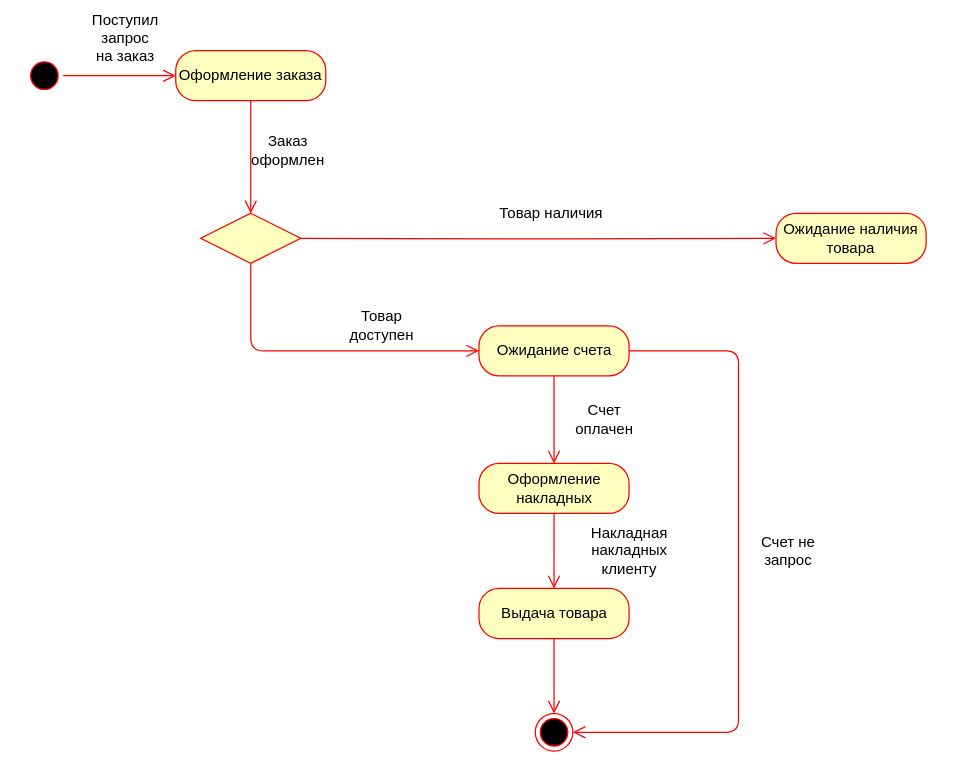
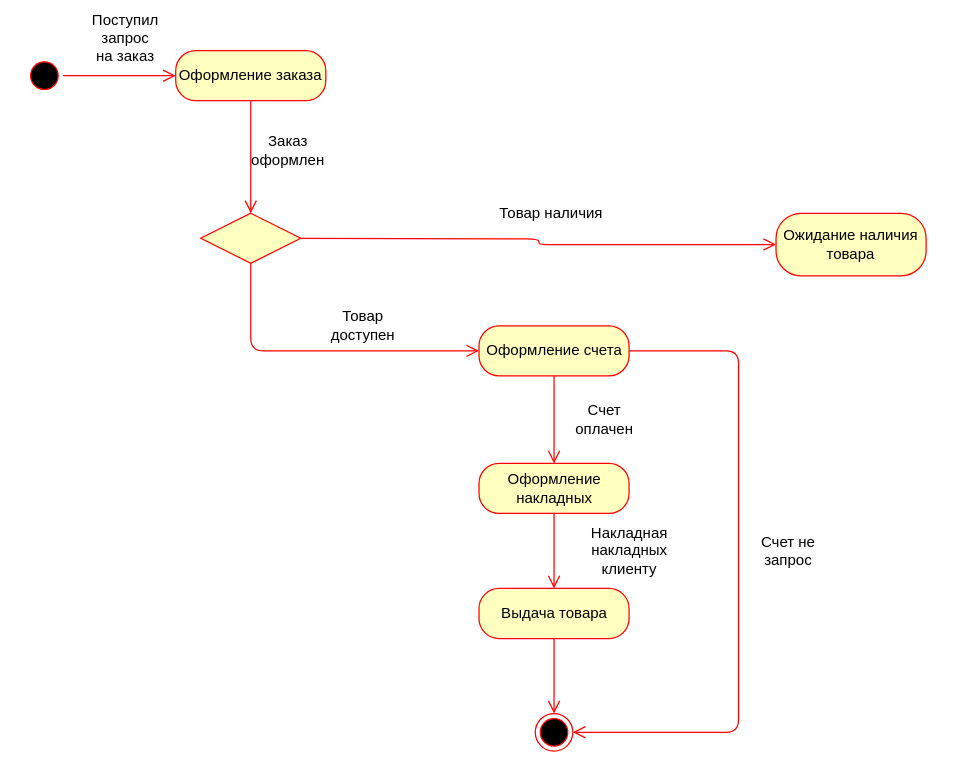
node "Ожидание наличия товара": size 150x50 -> 150x63
node "Товар доступен": moved (382, 326) -> (363, 326)
node "Ожидание счета": label "Ожидание счета" -> "Оформление счета"
